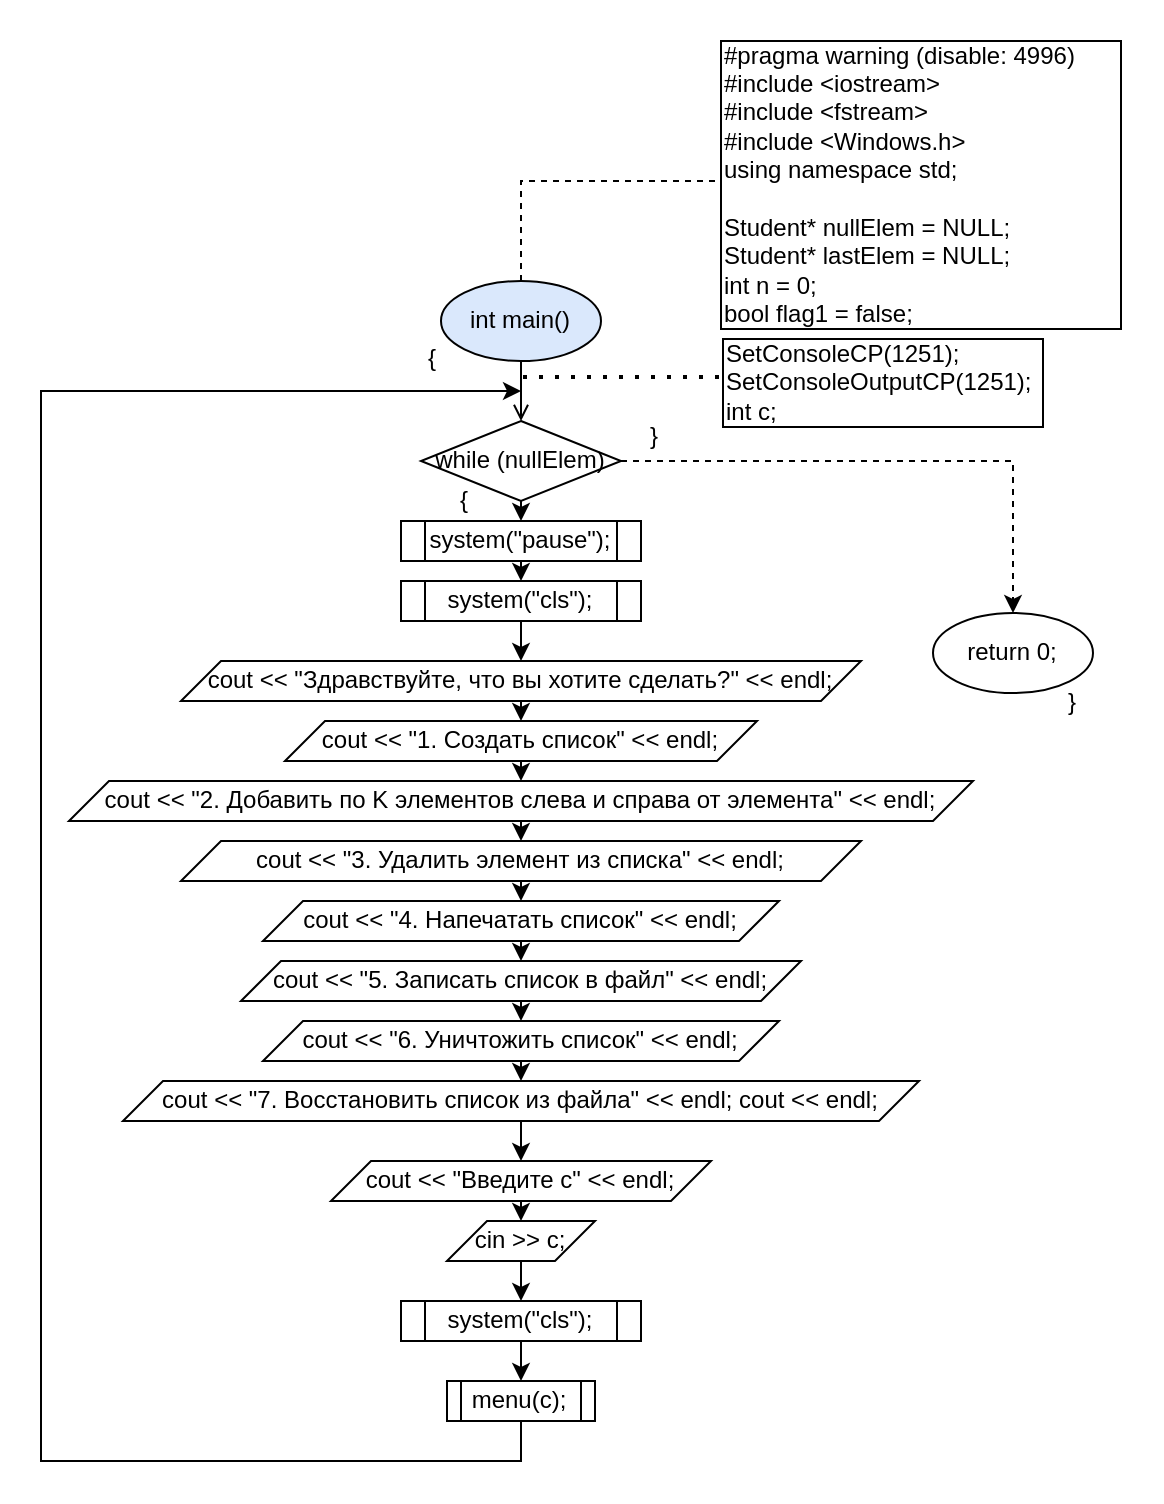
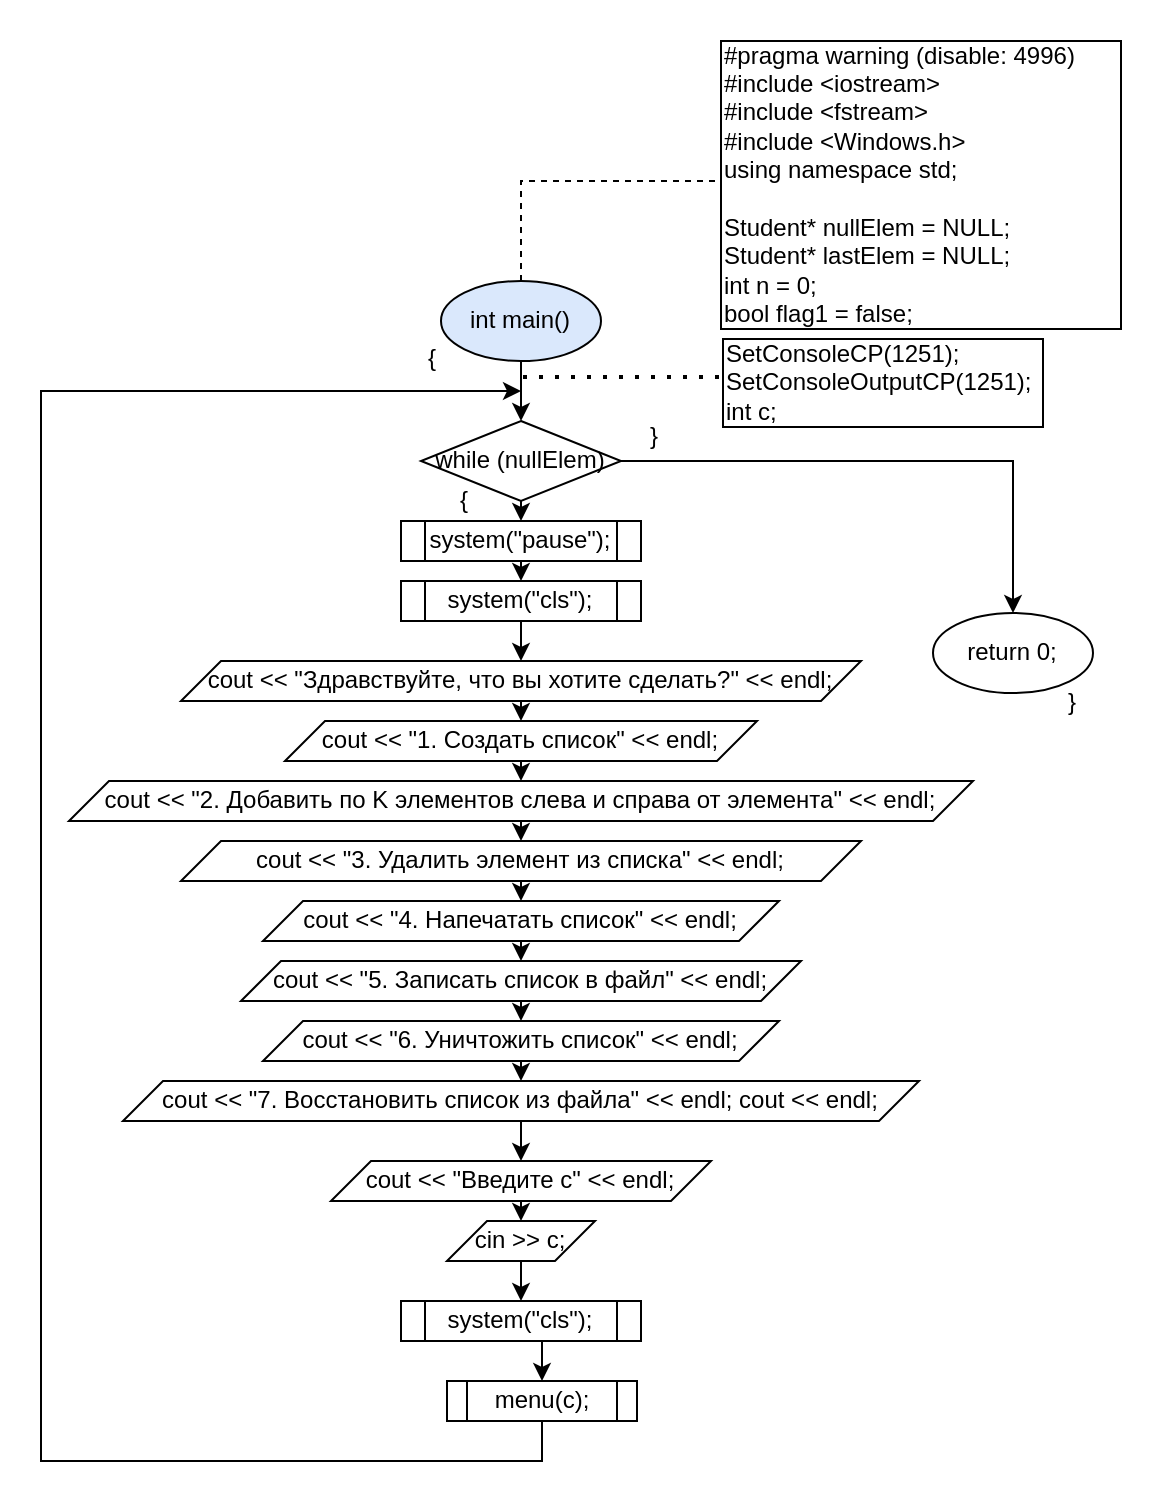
edge "int main()" -> "while (nullElem)": arrowhead open -> classic
edge "while (nullElem)" -> "return 0;": style dashed -> solid
node "menu(c);": size 148x40 -> 190x40
